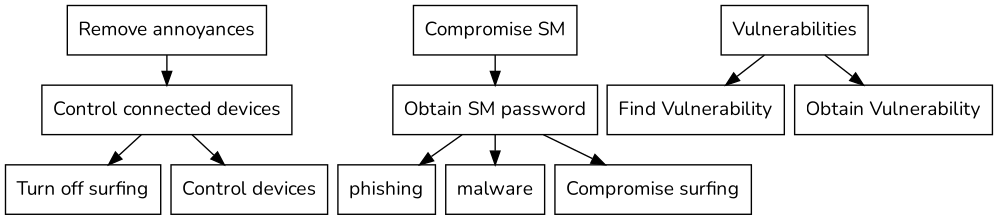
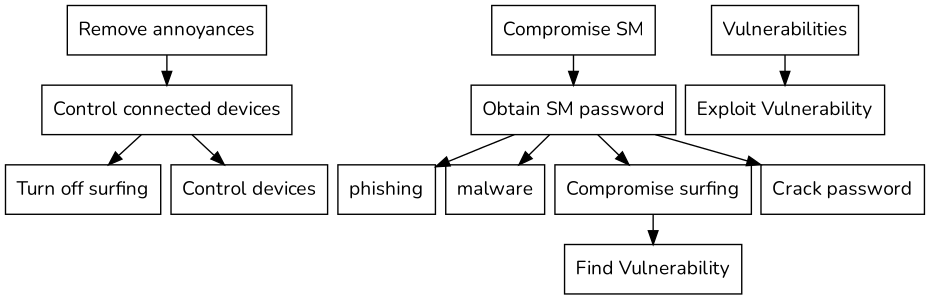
edge "Vulnerabilities" -> "Find Vulnerability": now "Compromise surfing" -> "Find Vulnerability"
node "Obtain Vulnerability": label "Obtain Vulnerability" -> "Exploit Vulnerability"
node "Crack password": added
